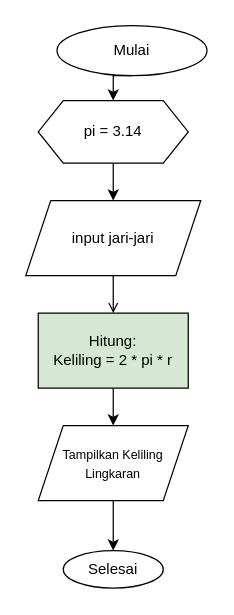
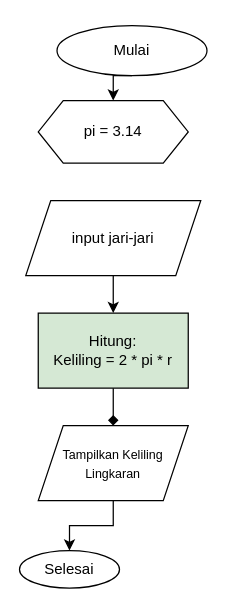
edge "pi = 3.14" -> "input jari-jari": removed
edge "input jari-jari" -> "Hitung: Keliling = 2 * pi * r": arrowhead open -> classic
edge "Hitung: Keliling = 2 * pi * r" -> "Tampilkan Keliling Lingkaran": arrowhead classic -> diamond
node "Selesai": moved (113, 569) -> (69, 569)
